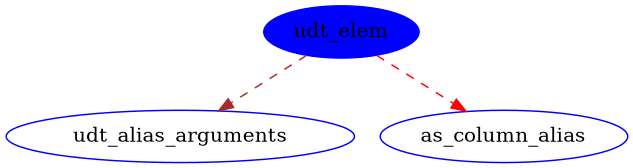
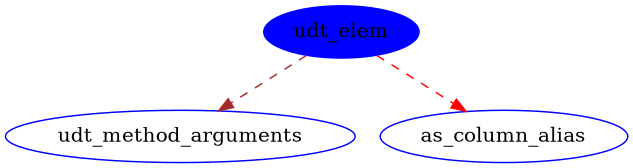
node "udt_alias_arguments": label "udt_alias_arguments" -> "udt_method_arguments"
